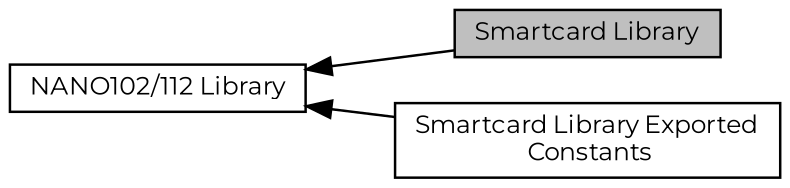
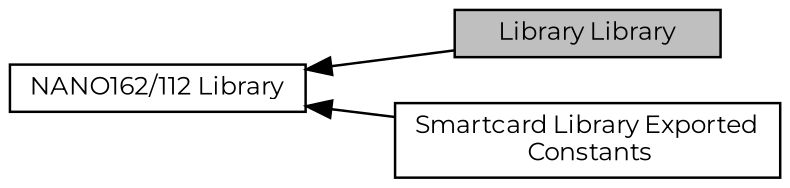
node "Smartcard Library": label "Smartcard Library" -> "Library Library"
node "NANO102/112 Library": label "NANO102/112 Library" -> "NANO162/112 Library"
